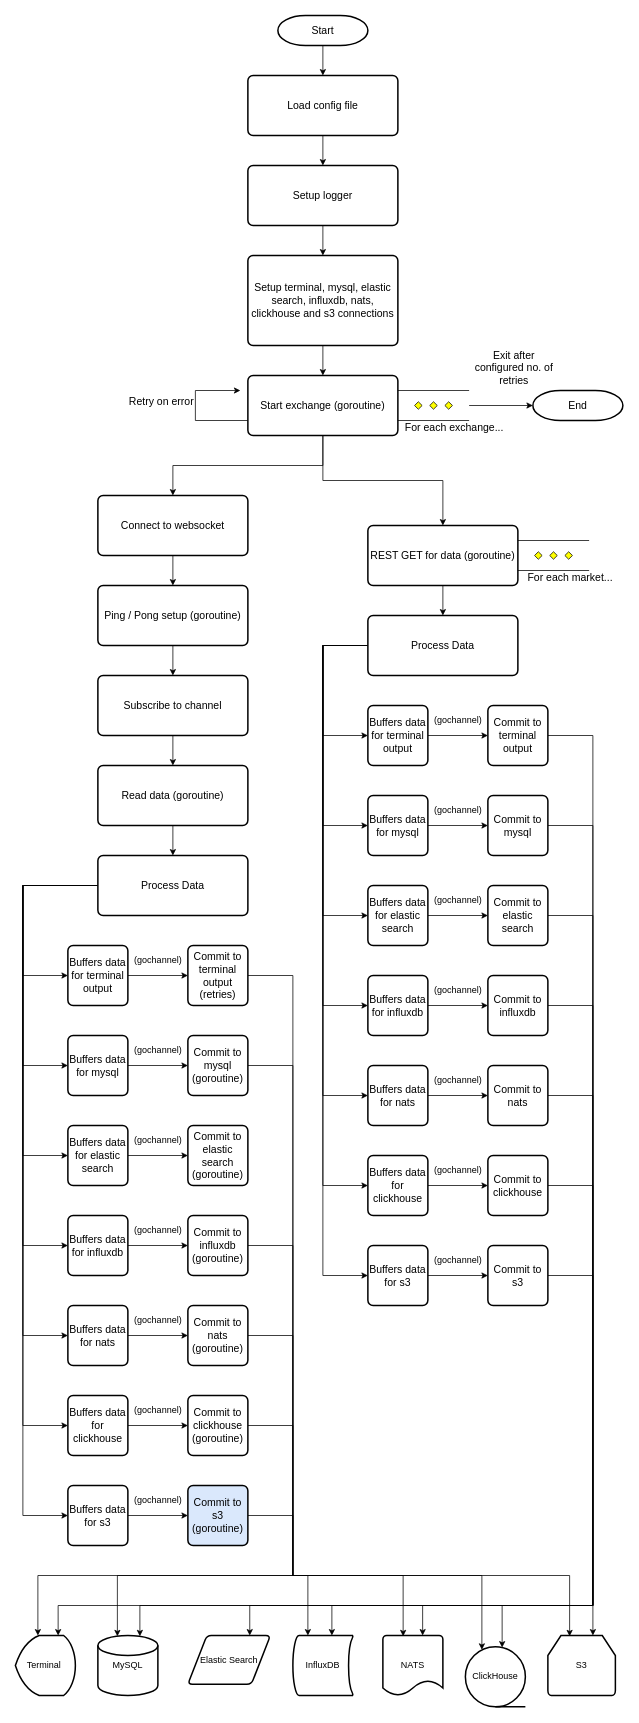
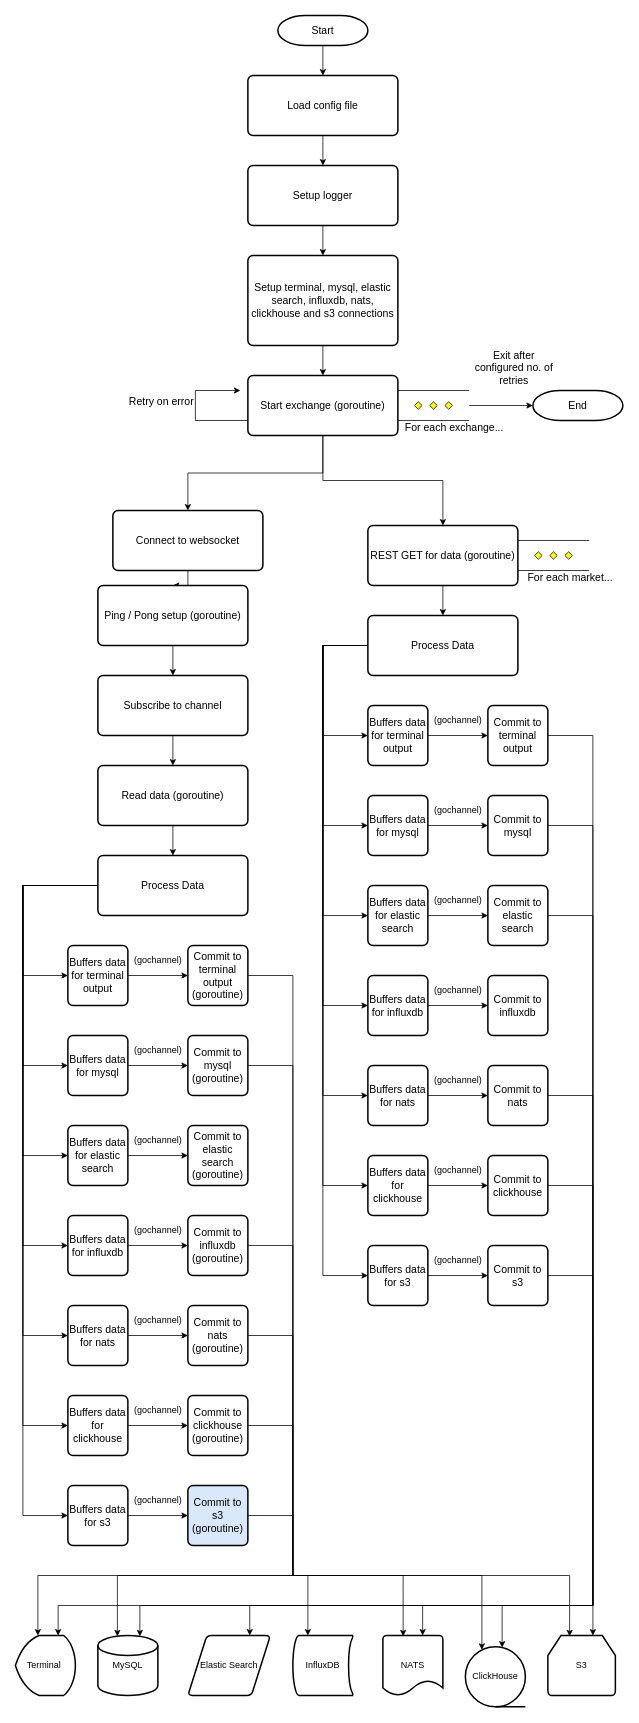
node "Connect to websocket": moved (173, 525) -> (188, 540)
node "Commit to terminal output (retries)": label "Commit to terminal output (retries)" -> "Commit to terminal output (goroutine)"
edge "Commit to influxdb" -> "InfluxDB": removed
node "Elastic Search": size 83x49 -> 83x60
